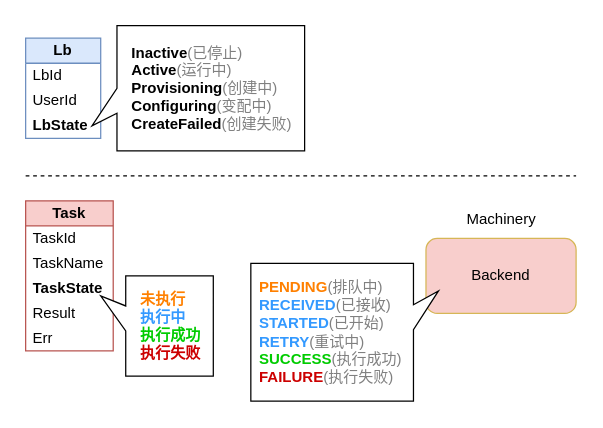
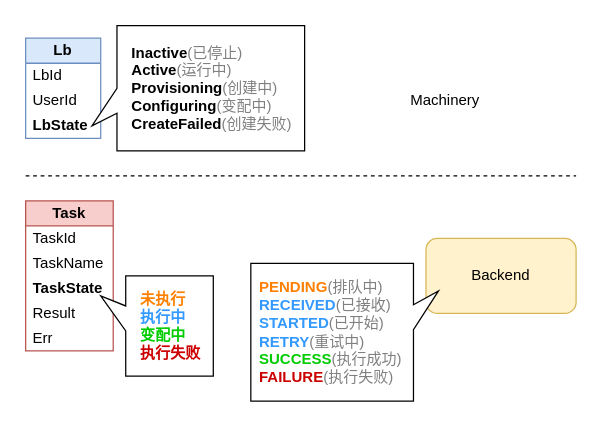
node "Machinery": moved (501, 219) -> (444, 101)
node "Backend": fillcolor #f8cecc -> #fff2cc
node "未执行 执行中 执行成功 执行失败": label "未执行 执行中 执行成功 执行失败" -> "未执行 执行中 变配中 执行失败"
